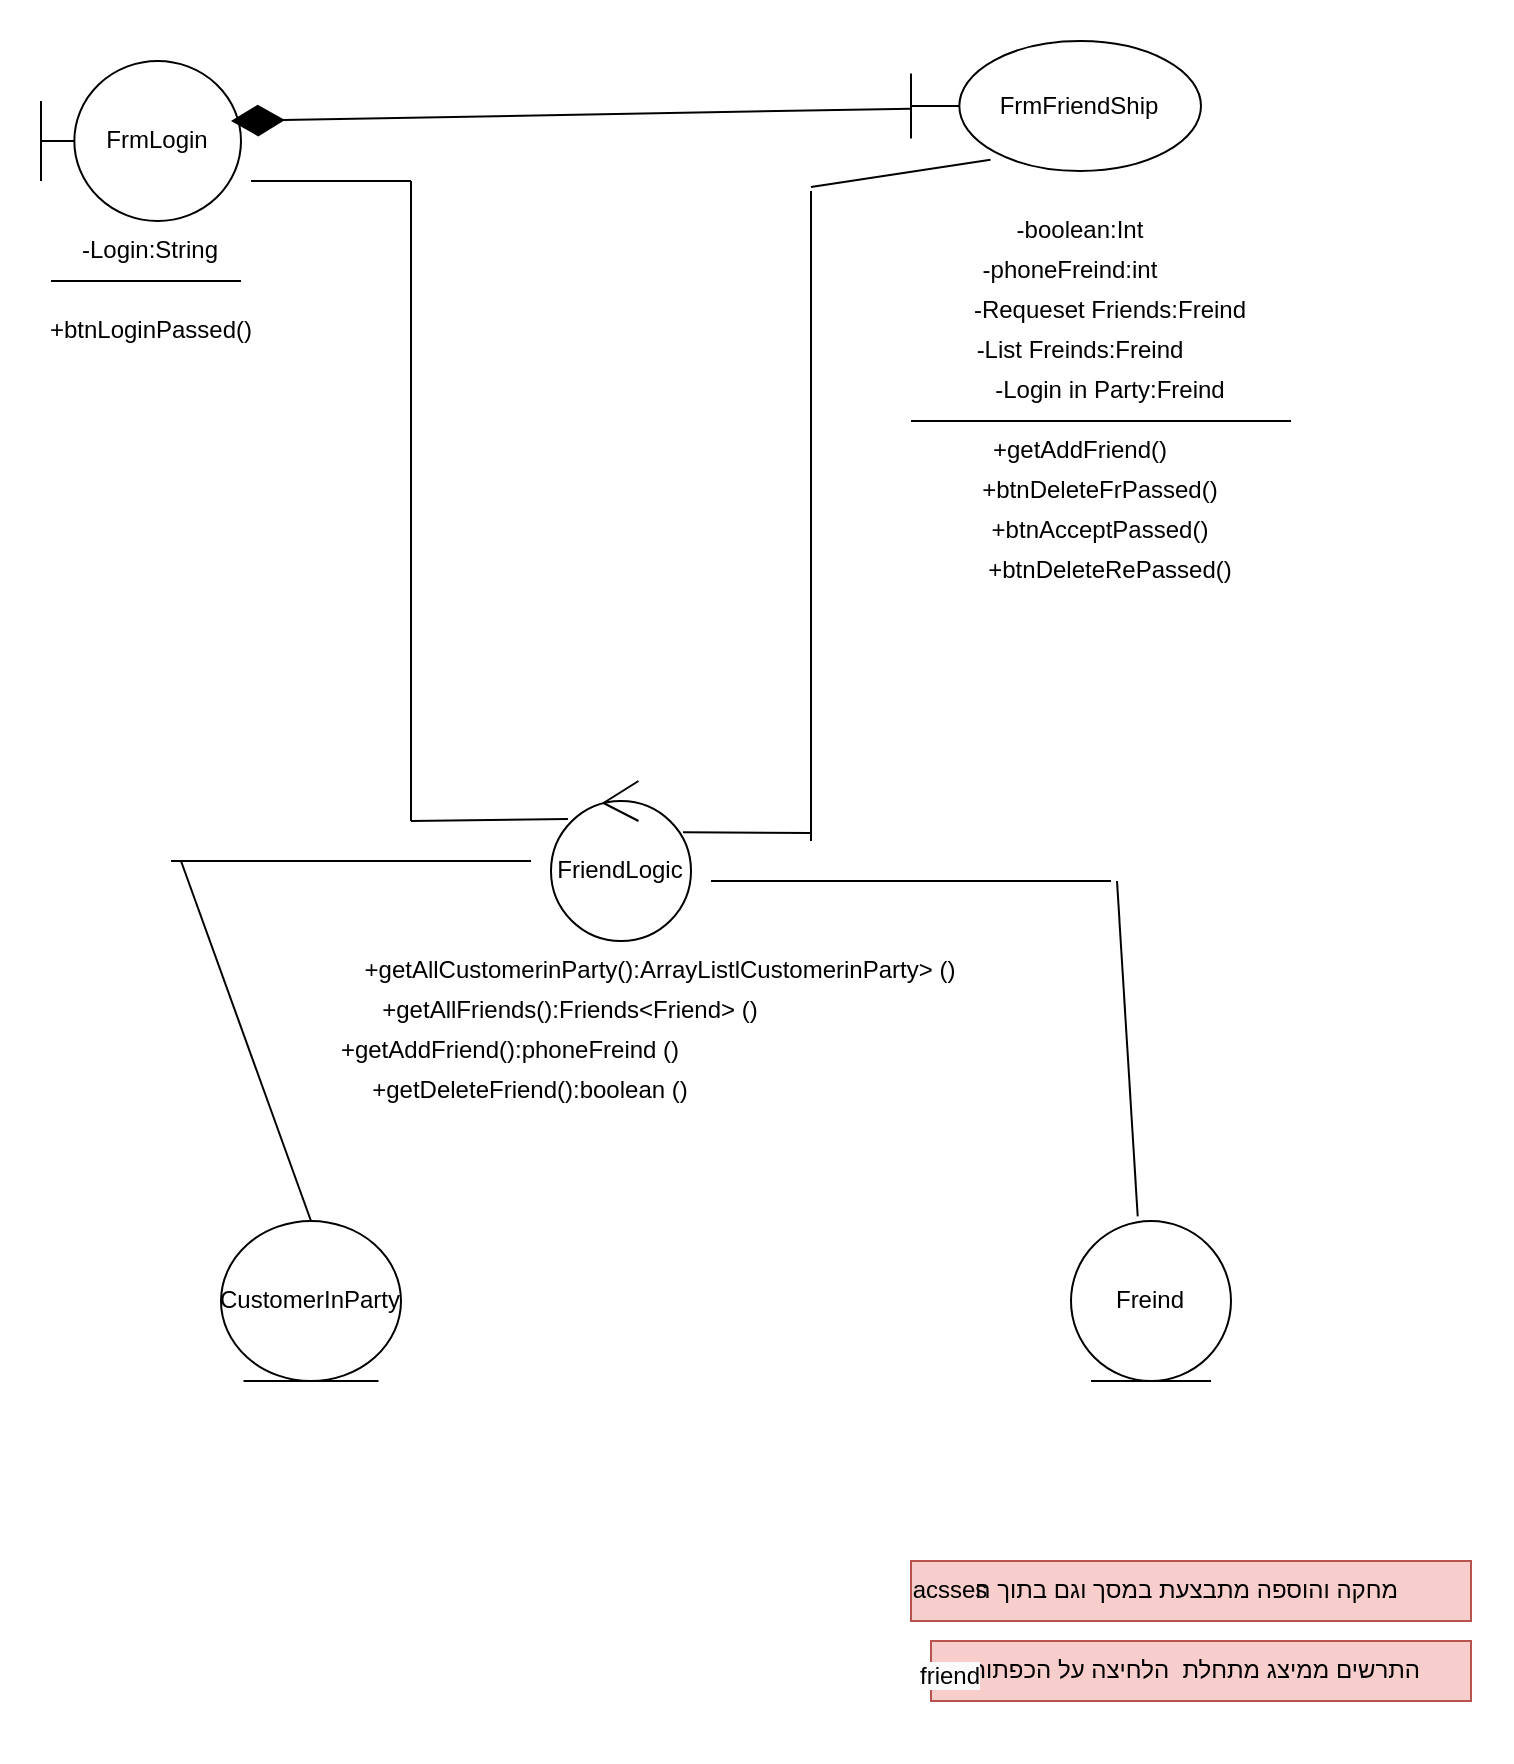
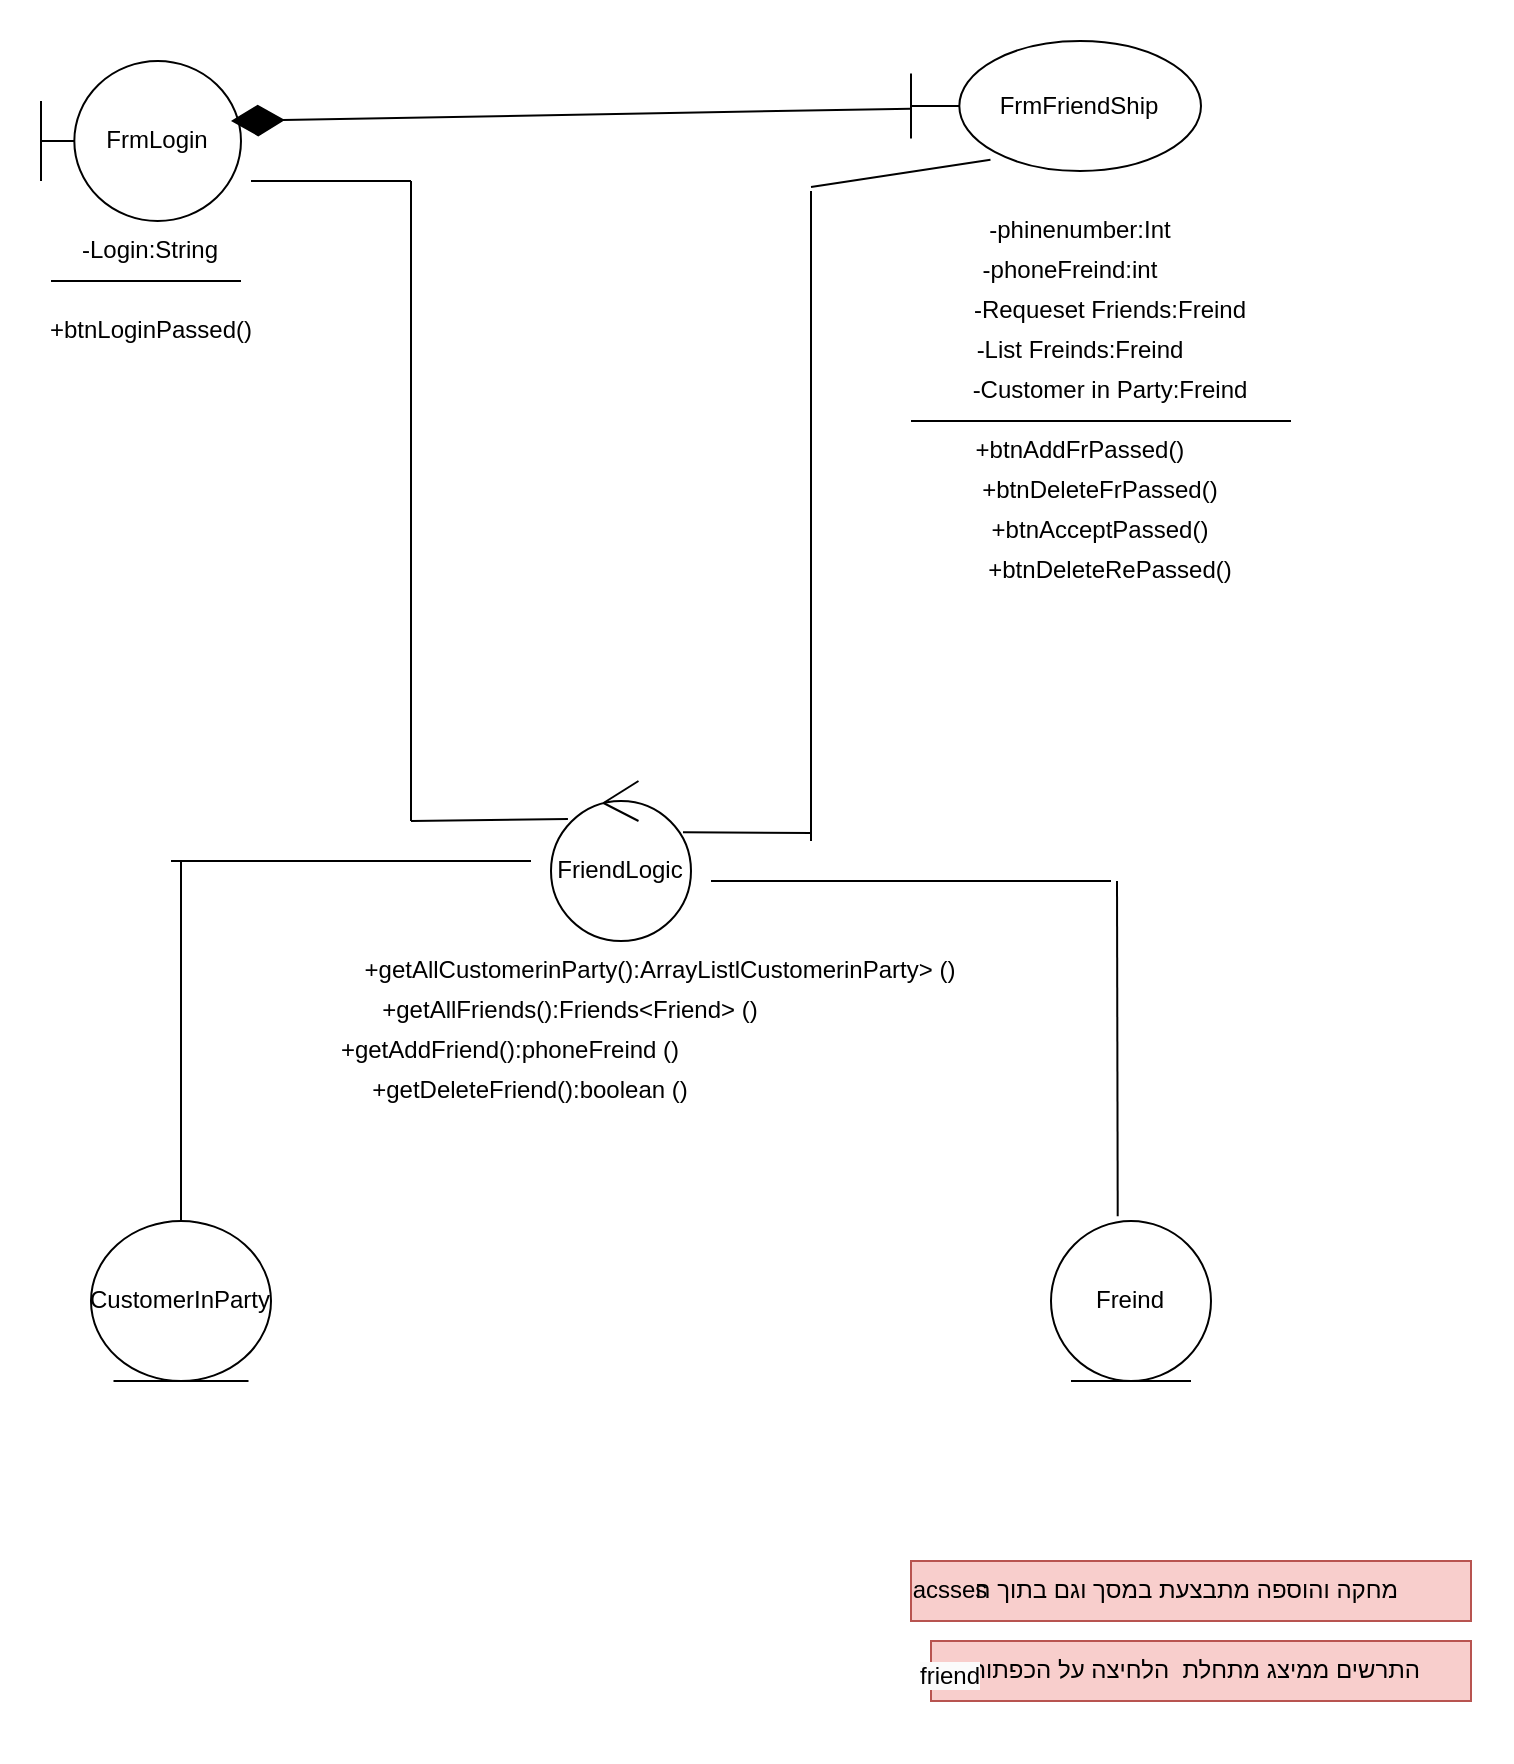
node "-boolean:Int": label "-boolean:Int" -> "-phinenumber:Int"
node "-Login in Party:Freind": label "-Login in Party:Freind" -> "-Customer in Party:Freind"
node "+getAddFriend()": label "+getAddFriend()" -> "+btnAddFrPassed()"
node "CustomerInParty": moved (311, 1301) -> (181, 1301)
node "Freind": moved (1151, 1301) -> (1131, 1301)
